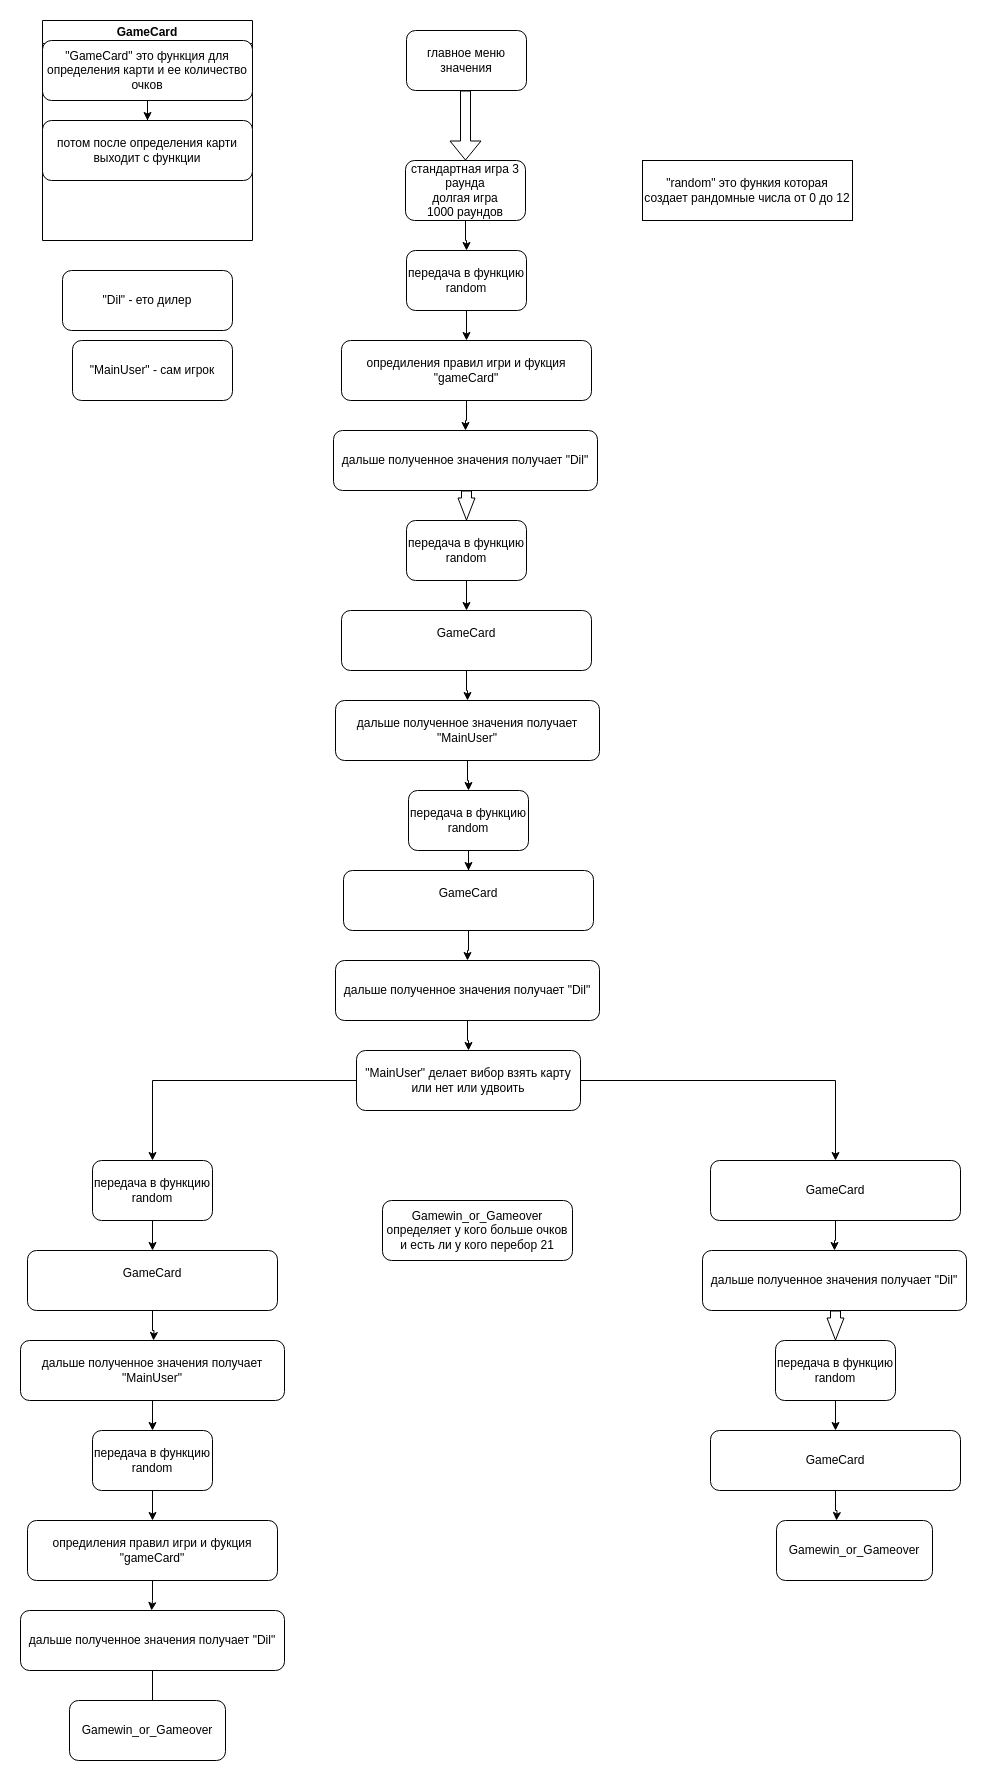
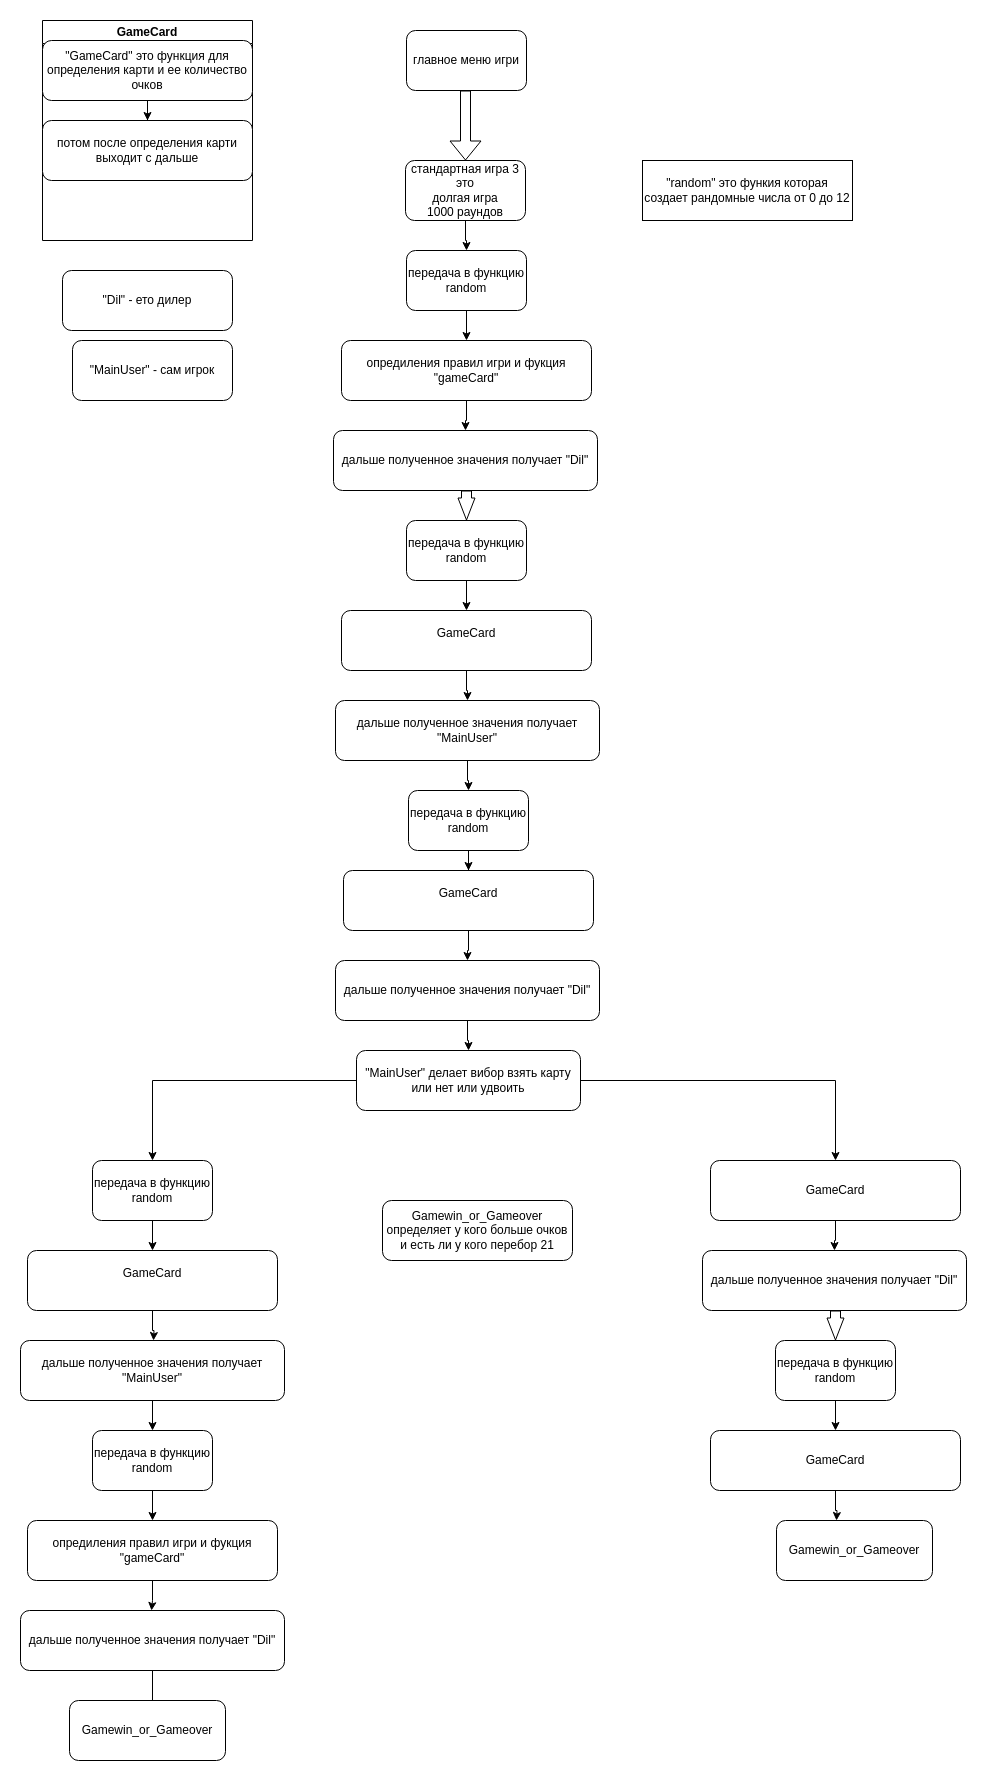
node "главное меню значения": label "главное меню значения" -> "главное меню игри"
node "потом после определения карти выходит с функции": label "потом после определения карти выходит с функции" -> "потом после определения карти выходит с дальше"
node "стандартная игра 3 раунда долгая игра 1000 раундов": label "стандартная игра 3 раунда долгая игра 1000 раундов" -> "стандартная игра 3 это долгая игра 1000 раундов"
